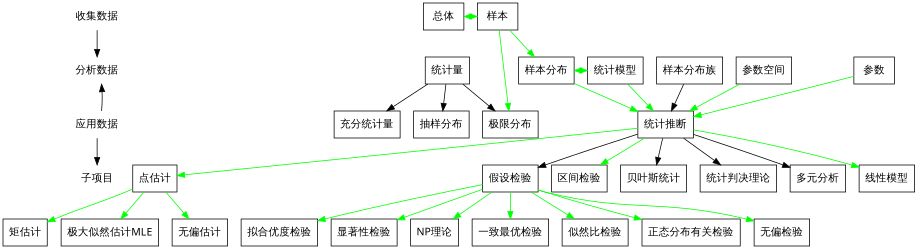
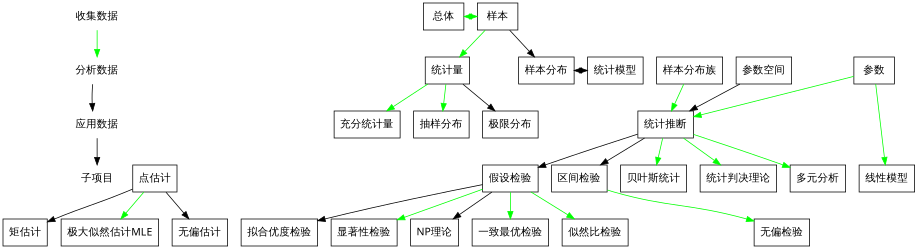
edge "收集数据" -> "分析数据": color black -> green
edge "样本" -> "样本分布": color green -> black
edge "样本" -> "极限分布": now "样本" -> "统计量"
edge "样本分布" -- "统计模型": color green -> black
edge "统计量" -> "抽样分布": color black -> green
edge "样本分布族" -> "统计推断": color black -> green
edge "统计量" -> "充分统计量": color black -> green
edge "统计模型" -> "统计推断": removed
edge "样本分布" -> "统计推断": removed
edge "参数空间" -> "统计推断": color green -> black
edge "应用数据" -> "分析数据": reversed
edge "统计推断" -> "线性模型": now "参数" -> "线性模型"
edge "统计推断" -> "贝叶斯统计": color black -> green
edge "统计推断" -> "区间检验": color green -> black
edge "统计推断" -> "统计判决理论": color black -> green
edge "统计推断" -> "多元分析": color black -> green
edge "统计推断" -> "点估计": removed
edge "假设检验" -> "拟合优度检验": color green -> black
edge "点估计" -> "无偏估计": color green -> black
edge "假设检验" -> "NP理论": color green -> black
edge "点估计" -> "矩估计": color green -> black
edge "假设检验" -> "无偏检验": now "区间检验" -> "无偏检验"
node "正态分布有关检验": removed
